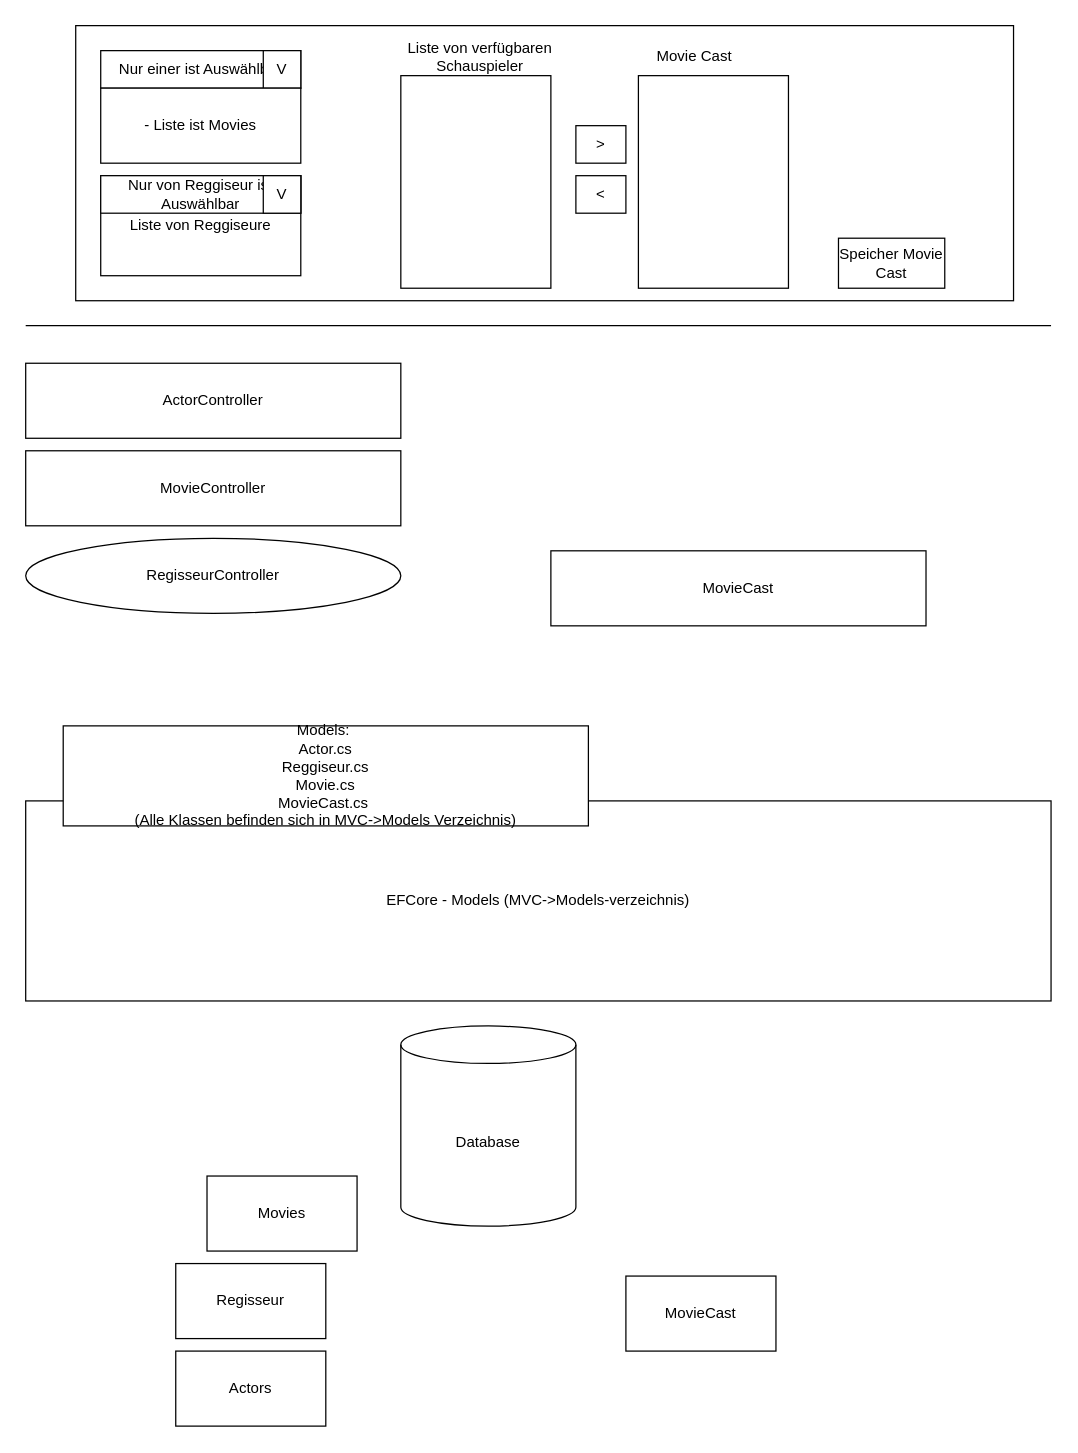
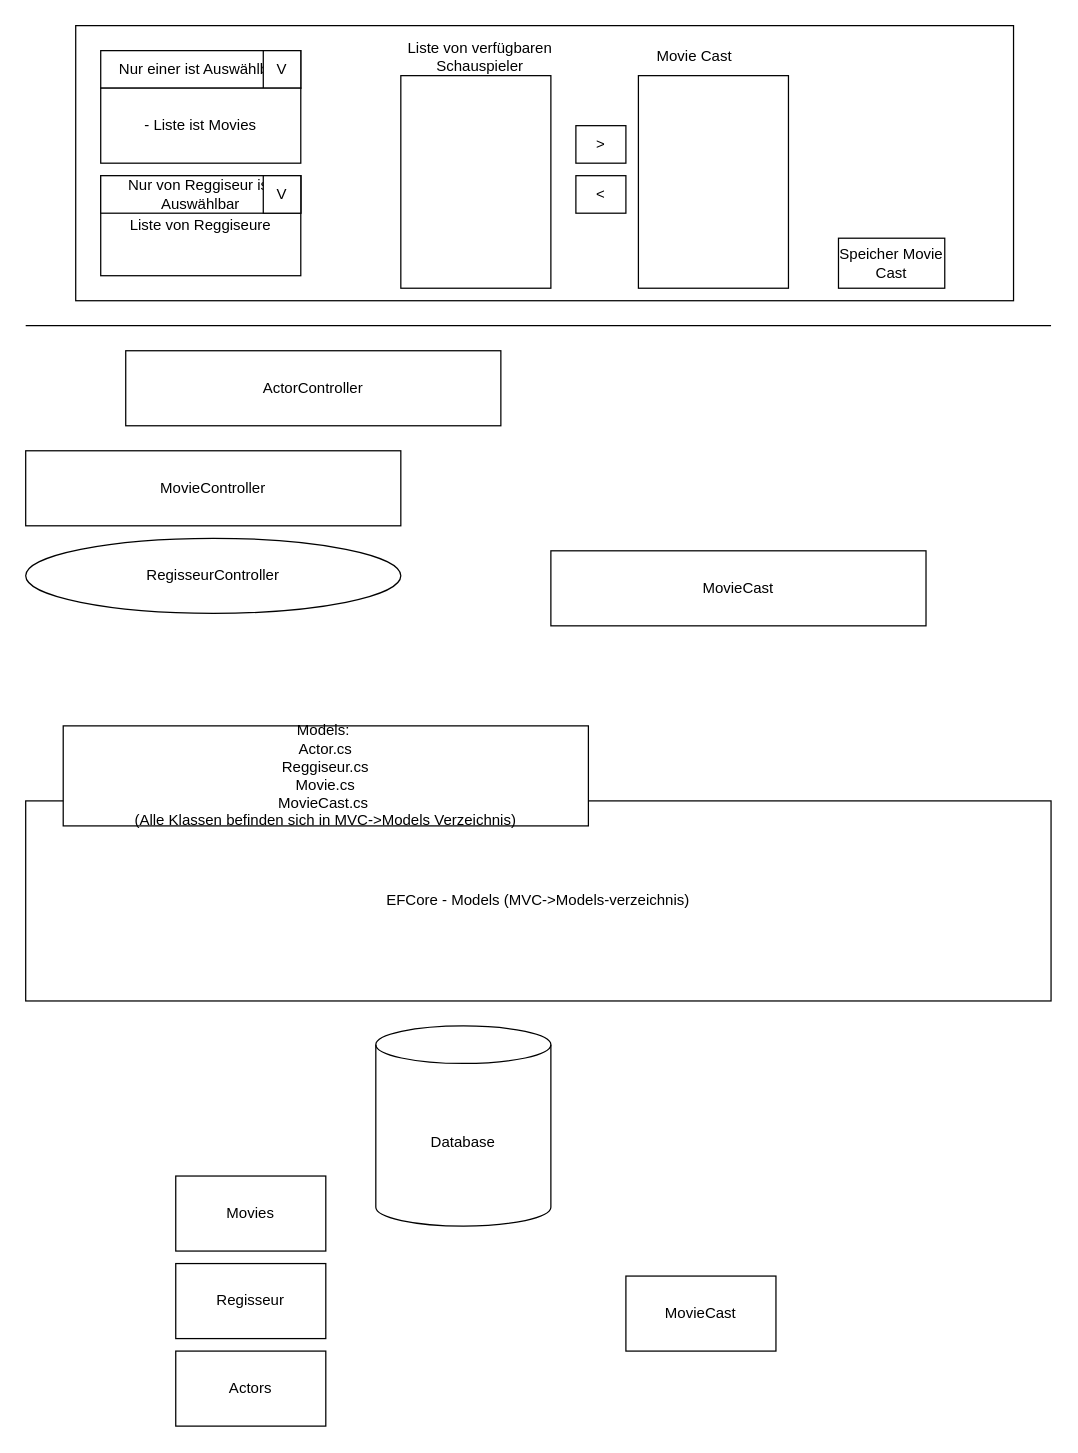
node "ActorController": moved (213, 401) -> (313, 388)
node "Database": moved (488, 1126) -> (463, 1126)
node "Movies": moved (282, 1213) -> (251, 1213)
